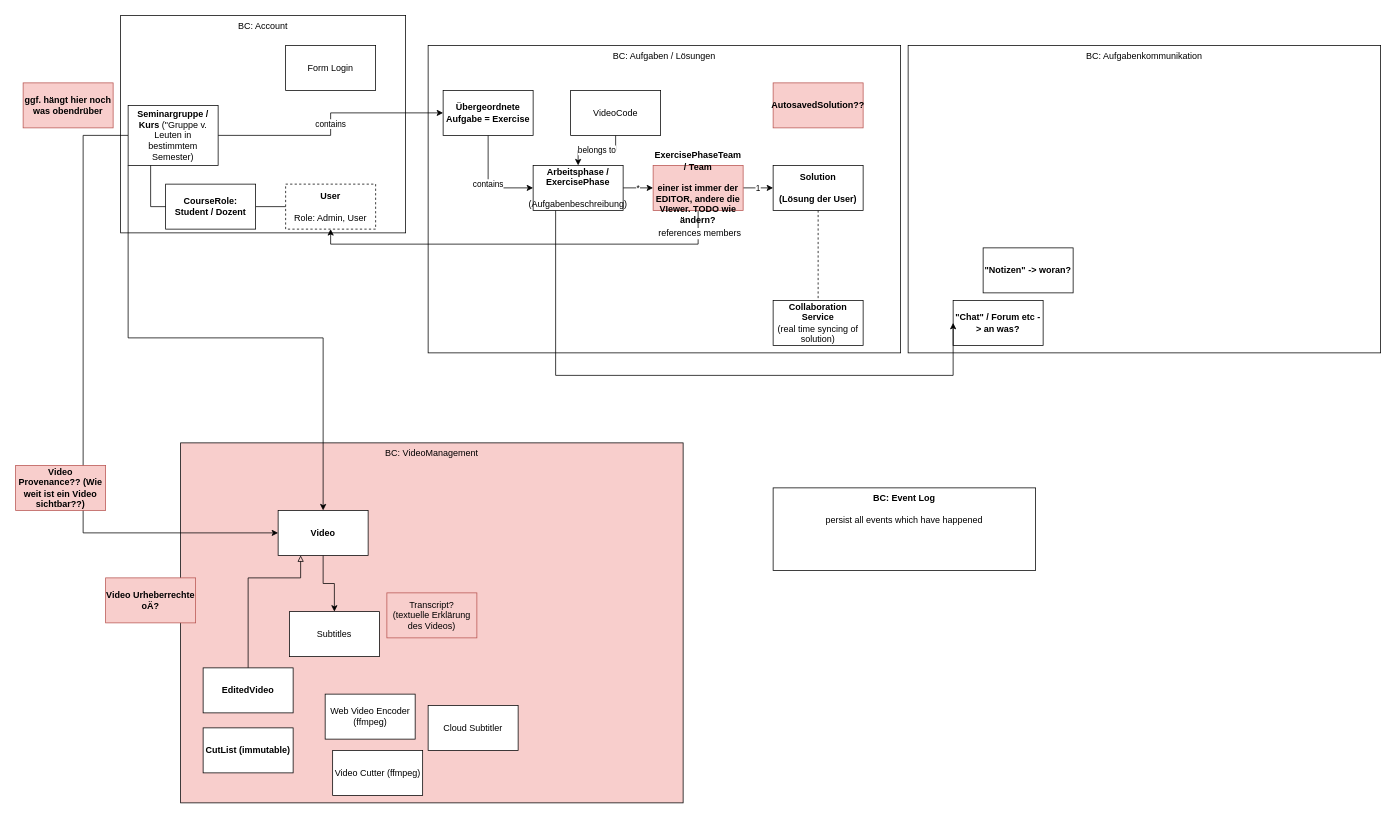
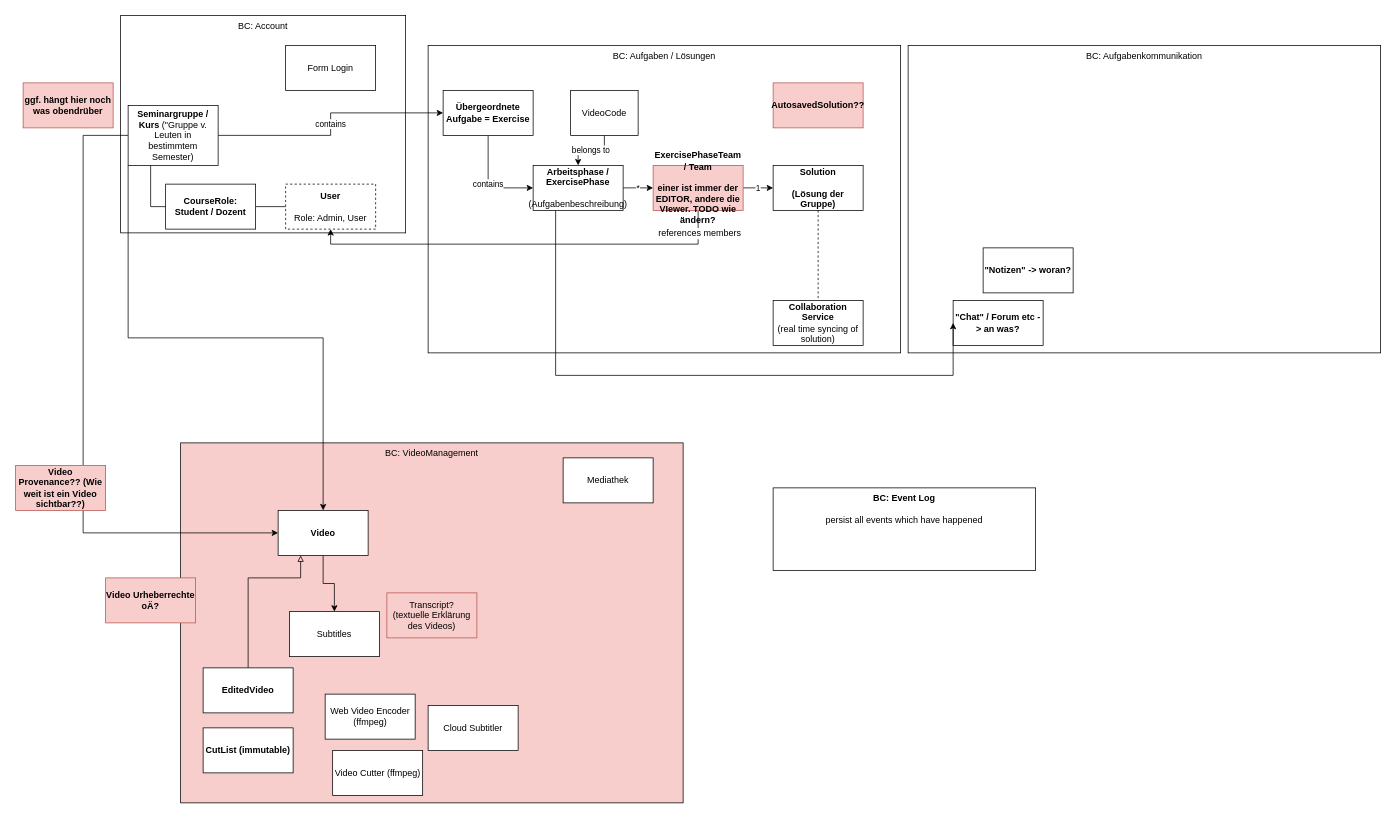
node "VideoCode": size 90x45 -> 68x45
node "Solution (Lösung der User)": label "Solution (Lösung der User)" -> "Solution (Lösung der Gruppe)"
node "Mediathek": added
